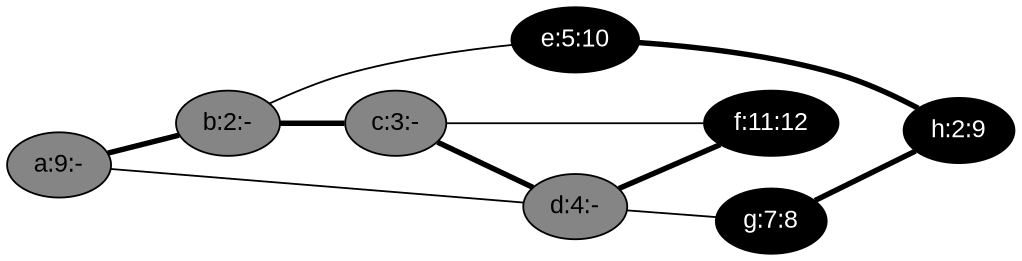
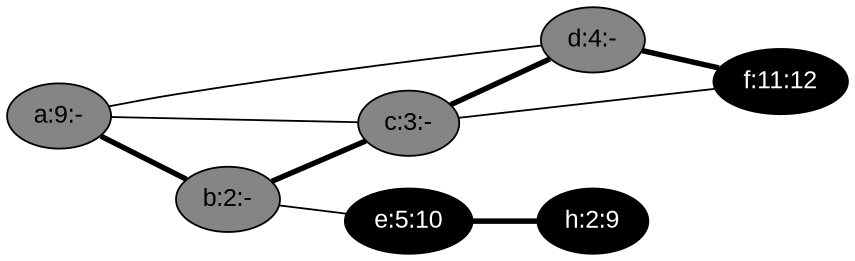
edge "a:9:-" -- "c:3:-": added
node "g:7:8": removed
